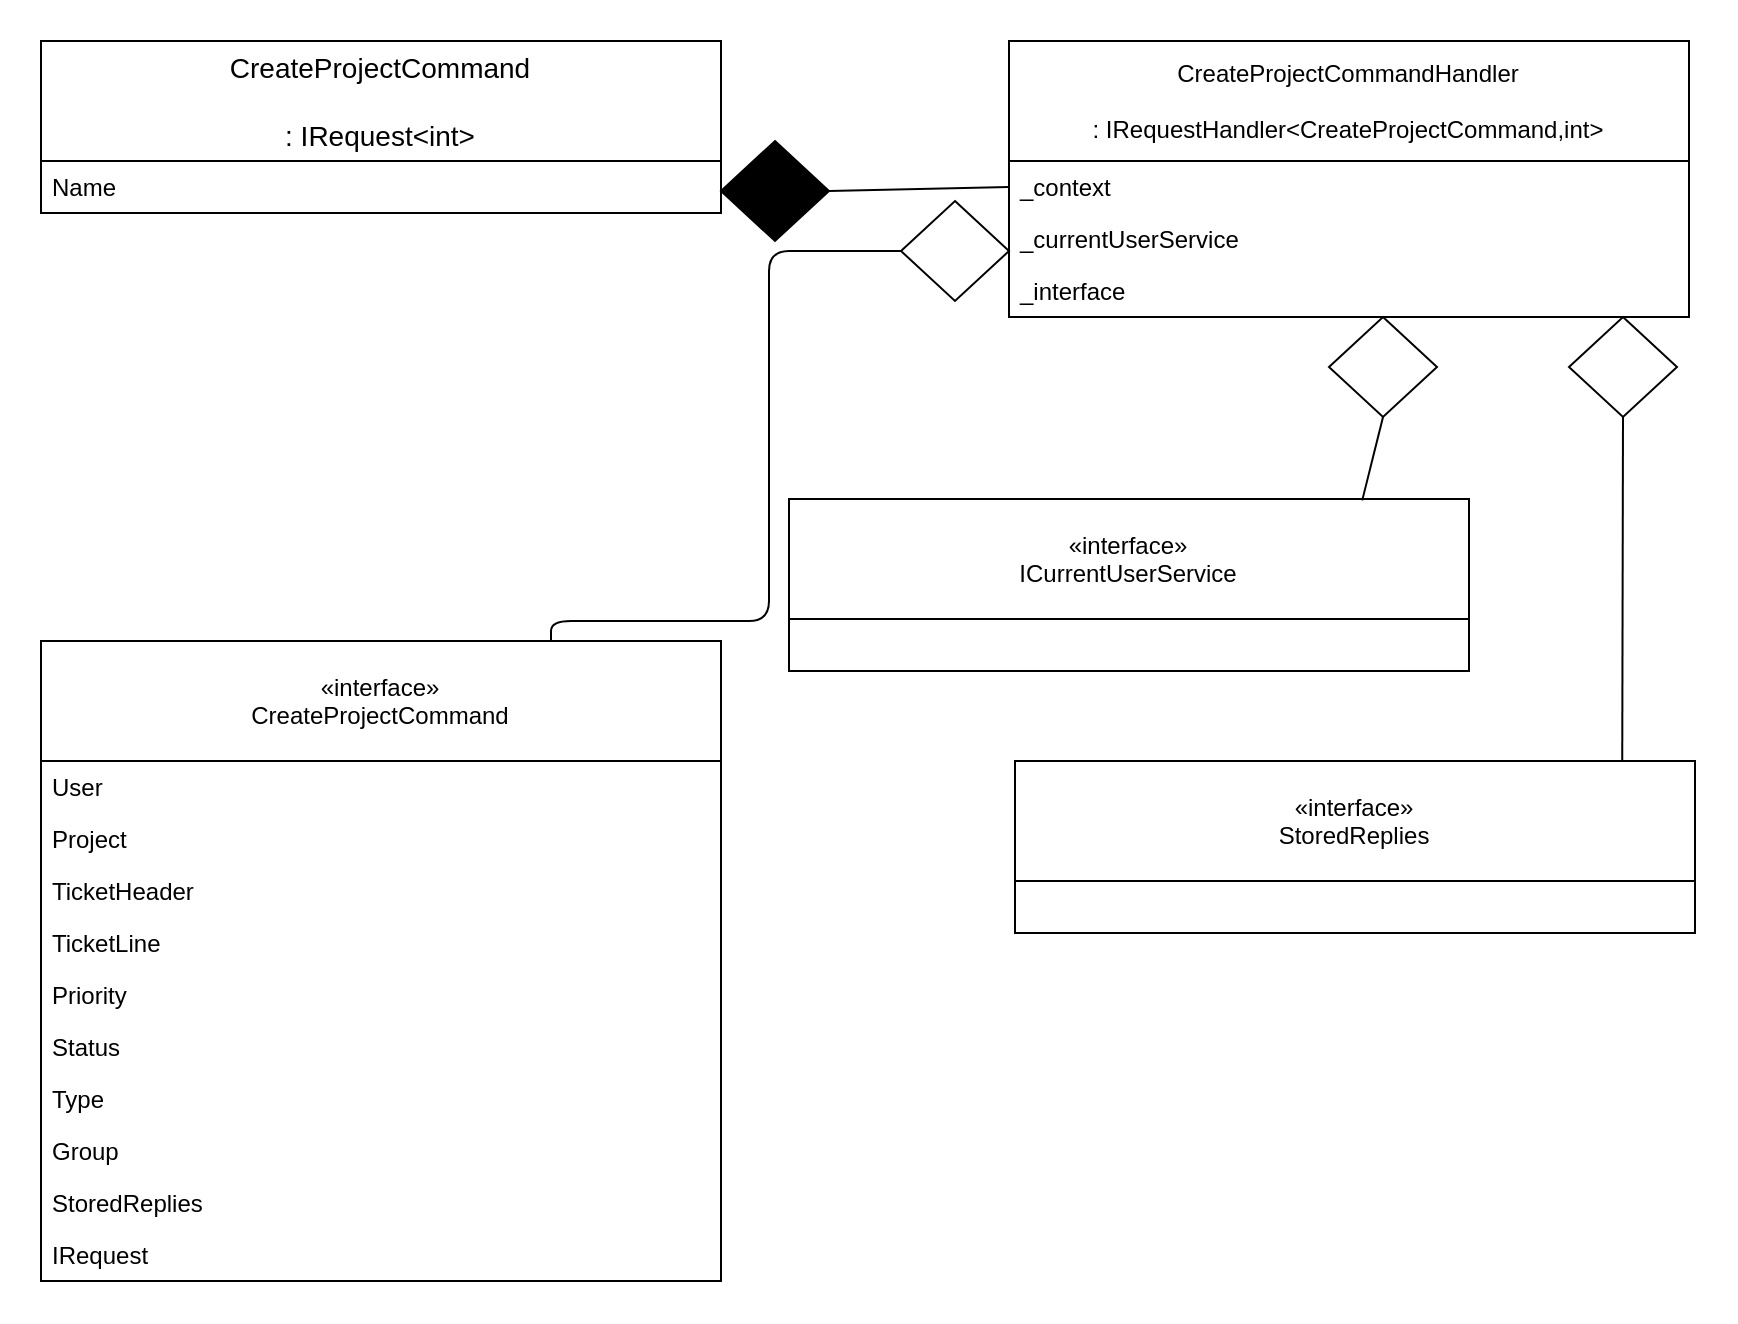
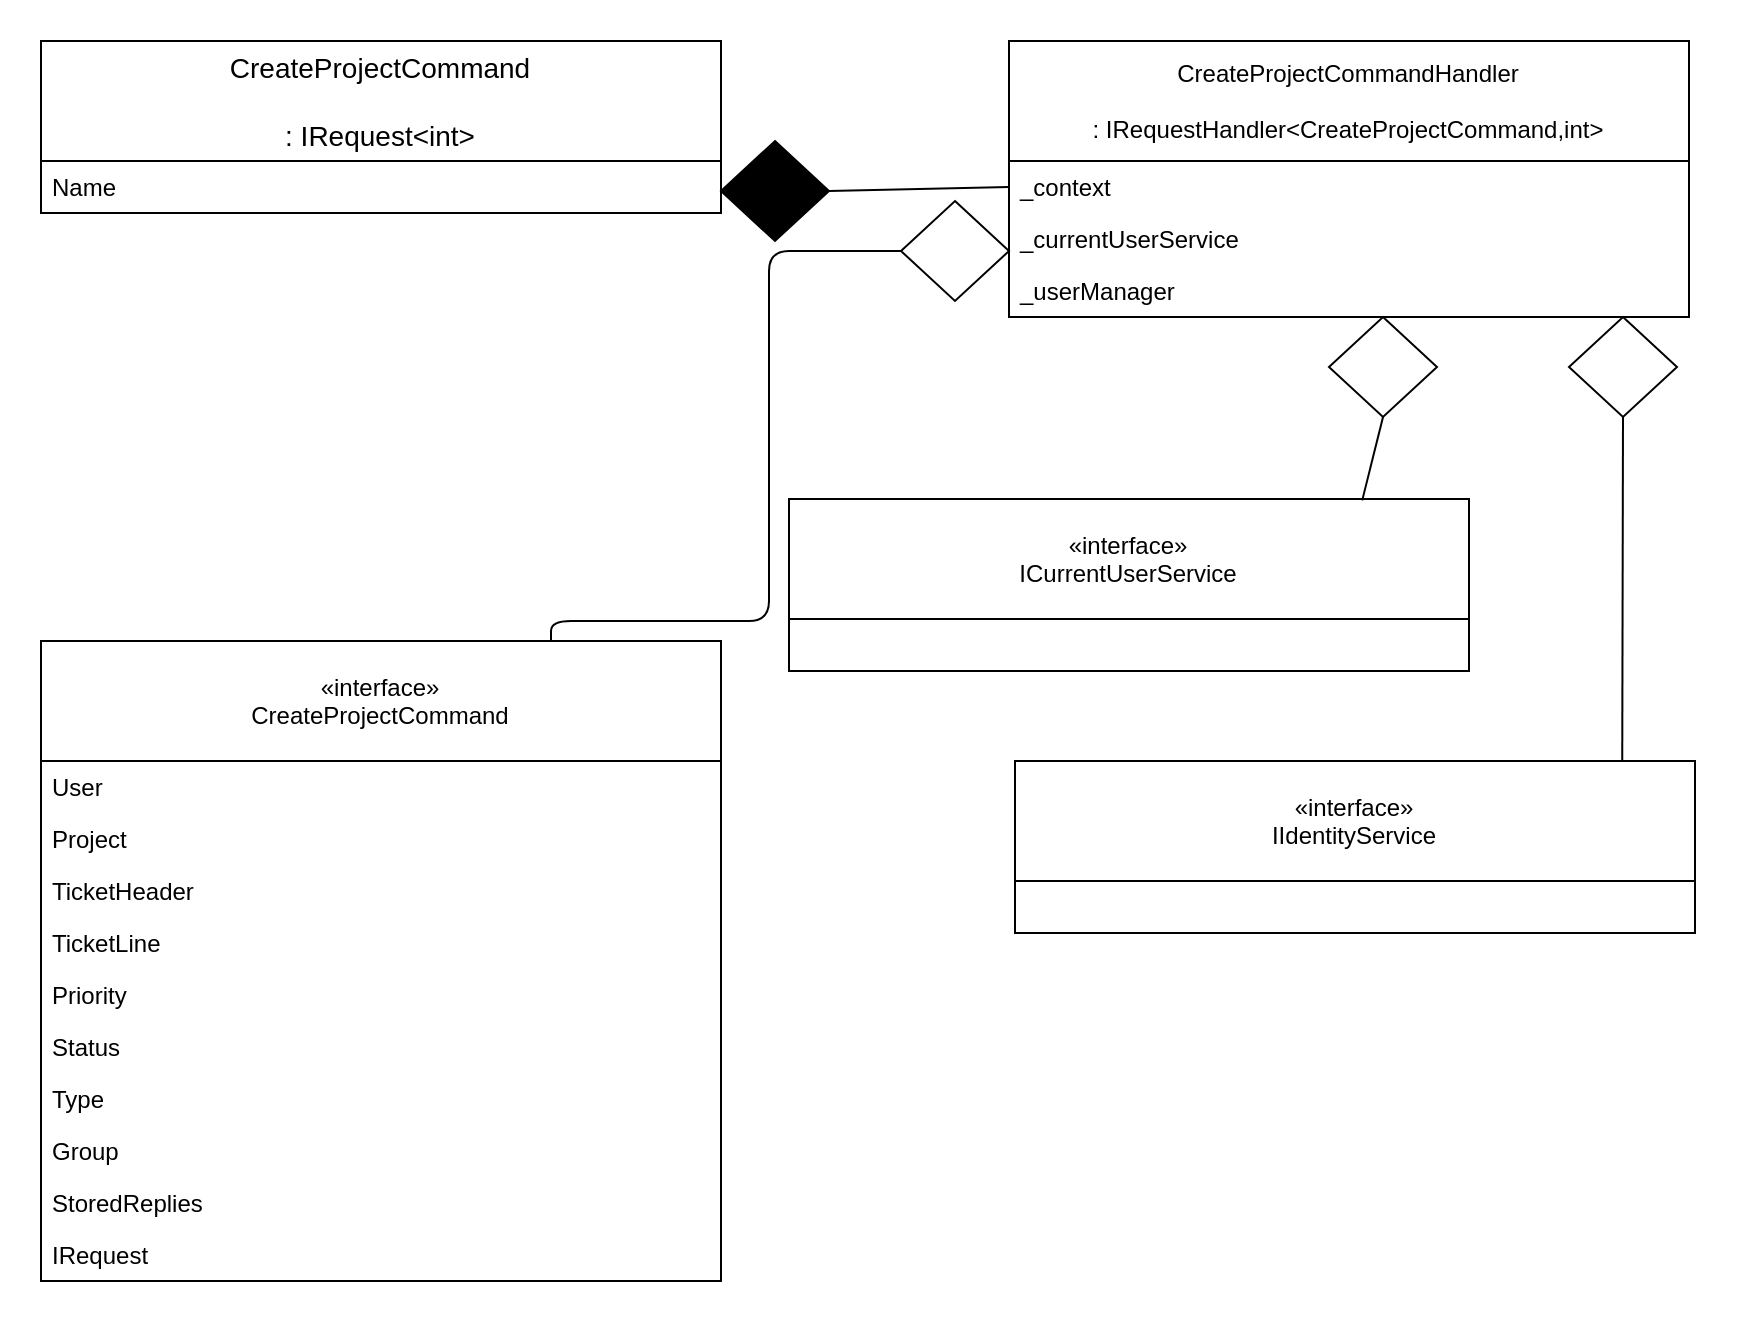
node "_interface": label "_interface" -> "_userManager"
node "«interface» StoredReplies": label "«interface» StoredReplies" -> "«interface» IIdentityService"
